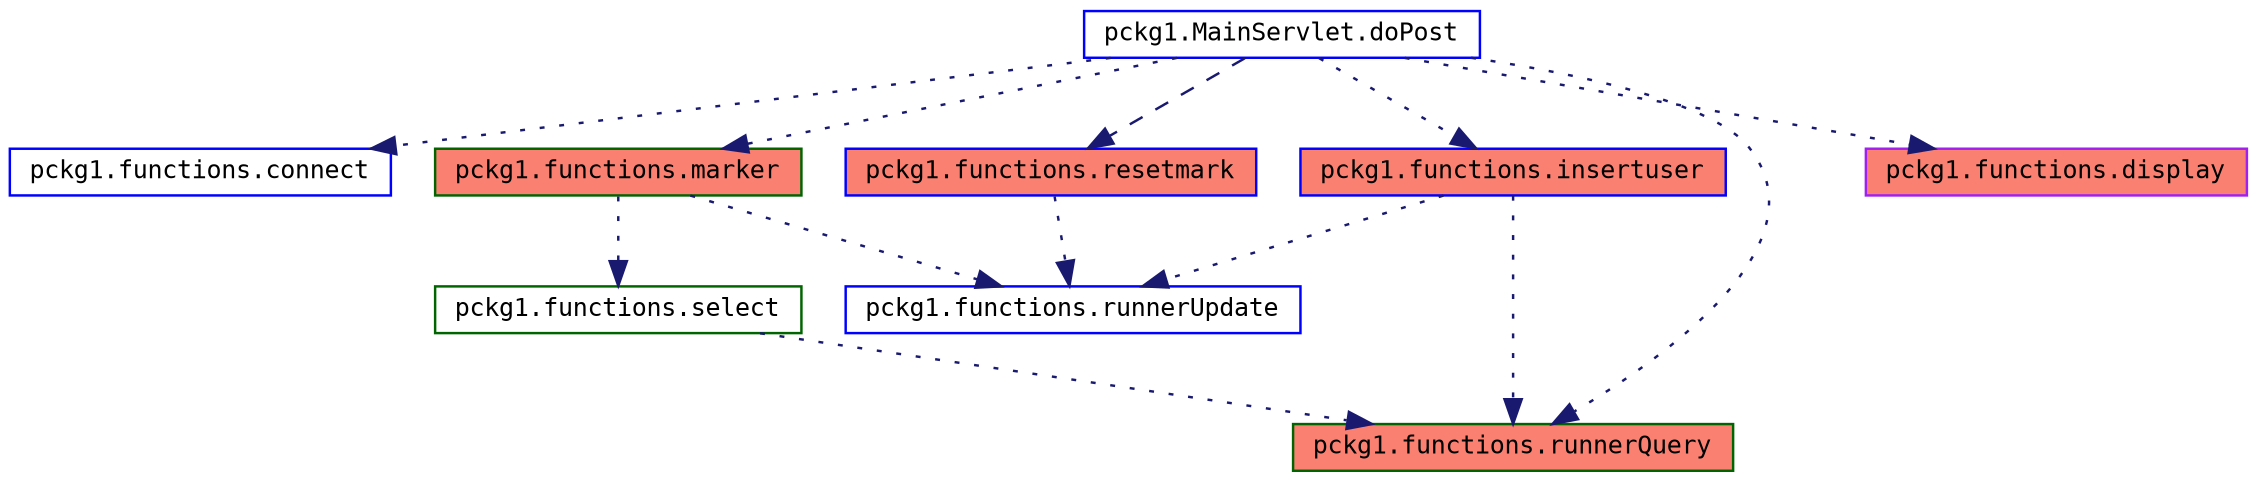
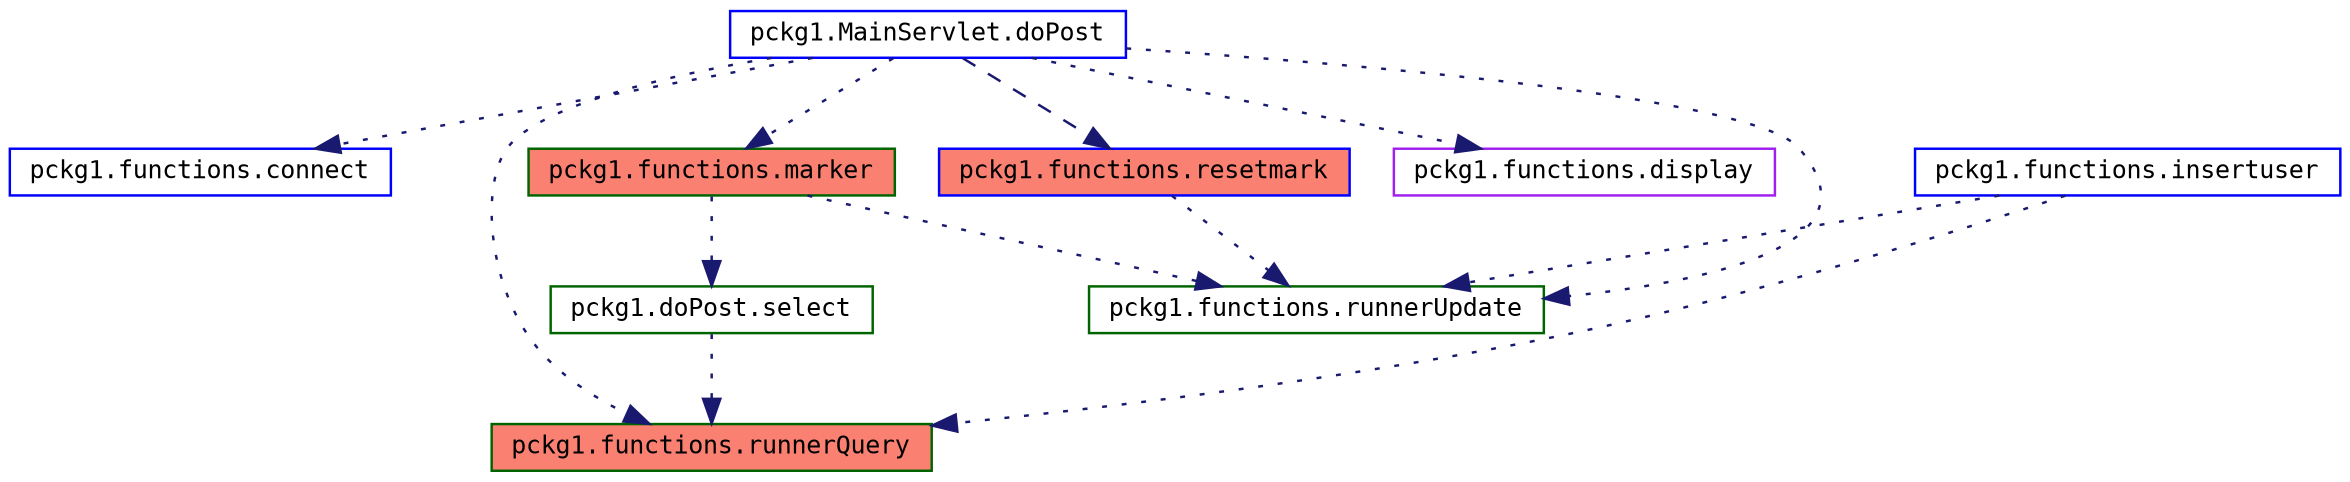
edge "pckg1.MainServlet.doPost" -> "pckg1.functions.insertuser": now "pckg1.MainServlet.doPost" -> "pckg1.functions.runnerUpdate"
node "pckg1.functions.insertuser": fillcolor salmon -> white
node "pckg1.functions.display": fillcolor salmon -> white
node "pckg1.functions.select": label "pckg1.functions.select" -> "pckg1.doPost.select"
node "pckg1.functions.runnerUpdate": color blue -> darkgreen
